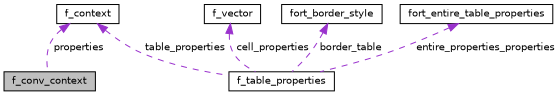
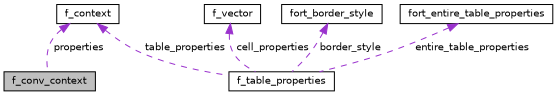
edge "f_table_properties" -> "fort_border_style": label " border_table" -> " border_style"
edge "f_table_properties" -> "fort_entire_table_properties": label " entire_properties_properties" -> " entire_table_properties"
